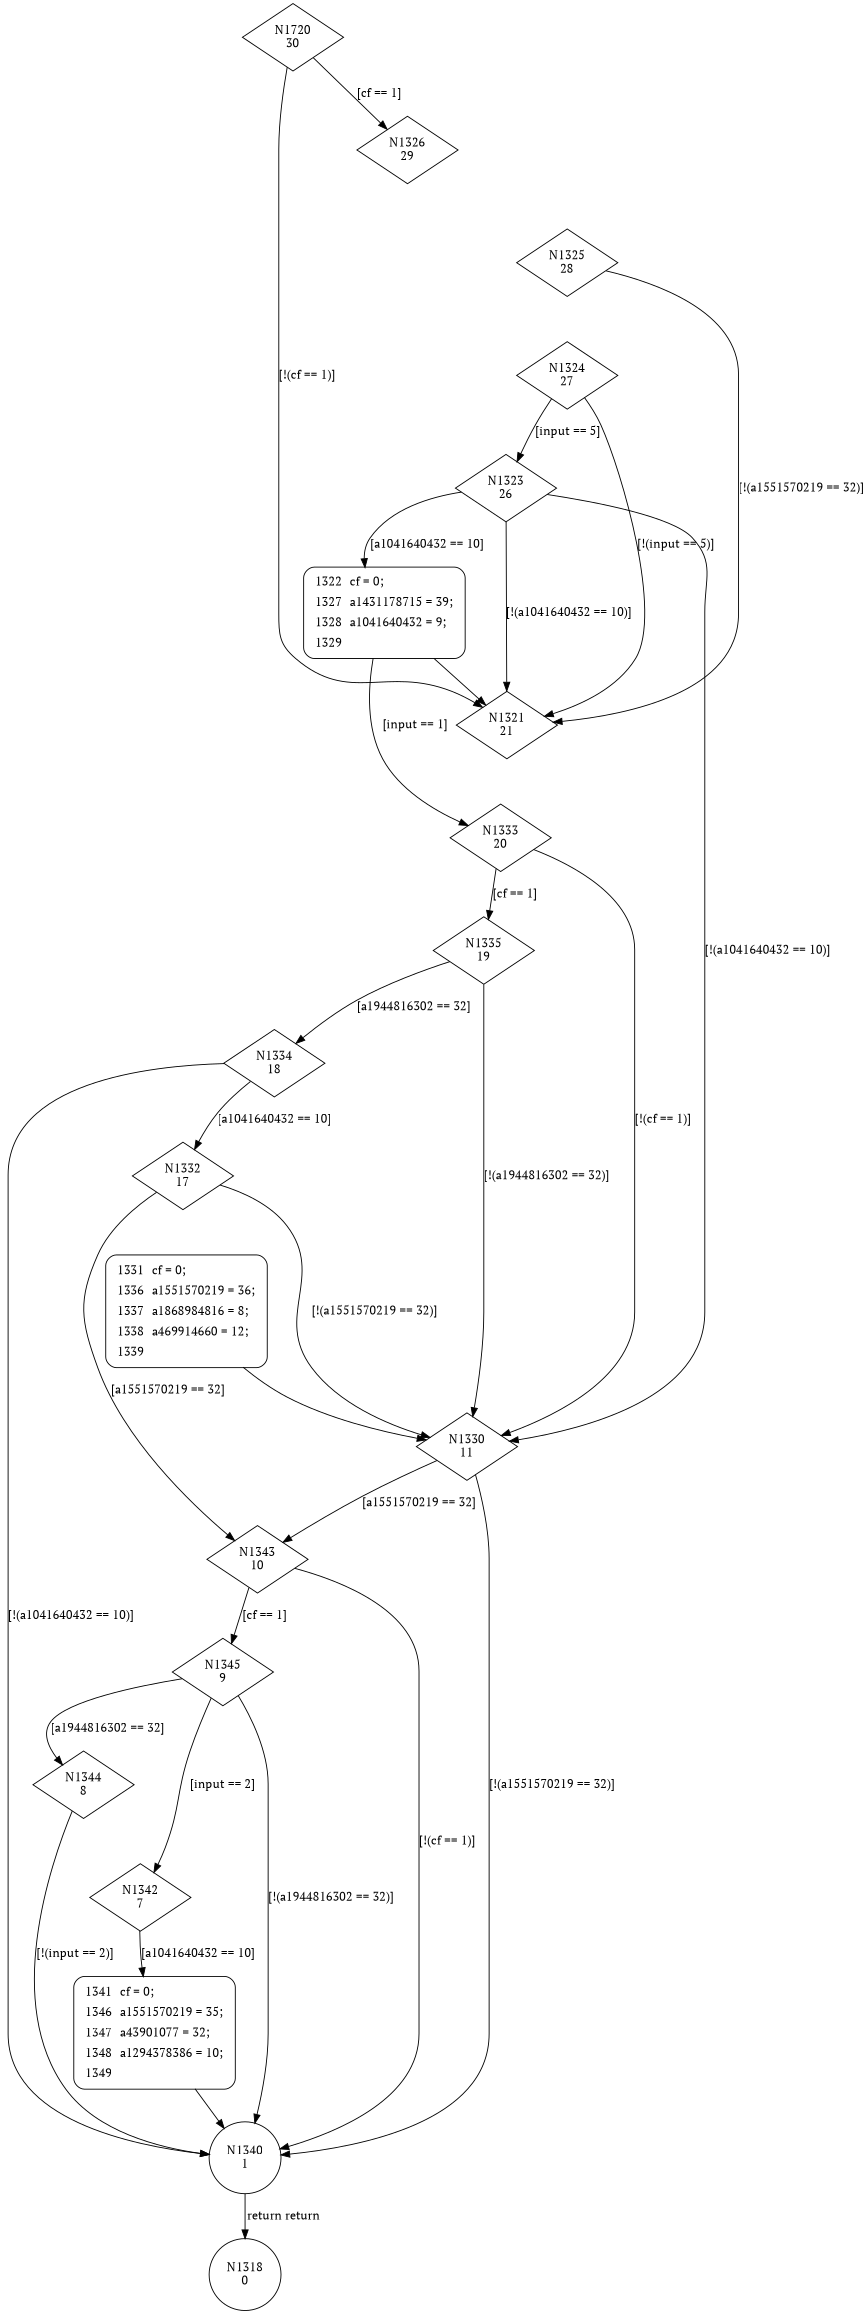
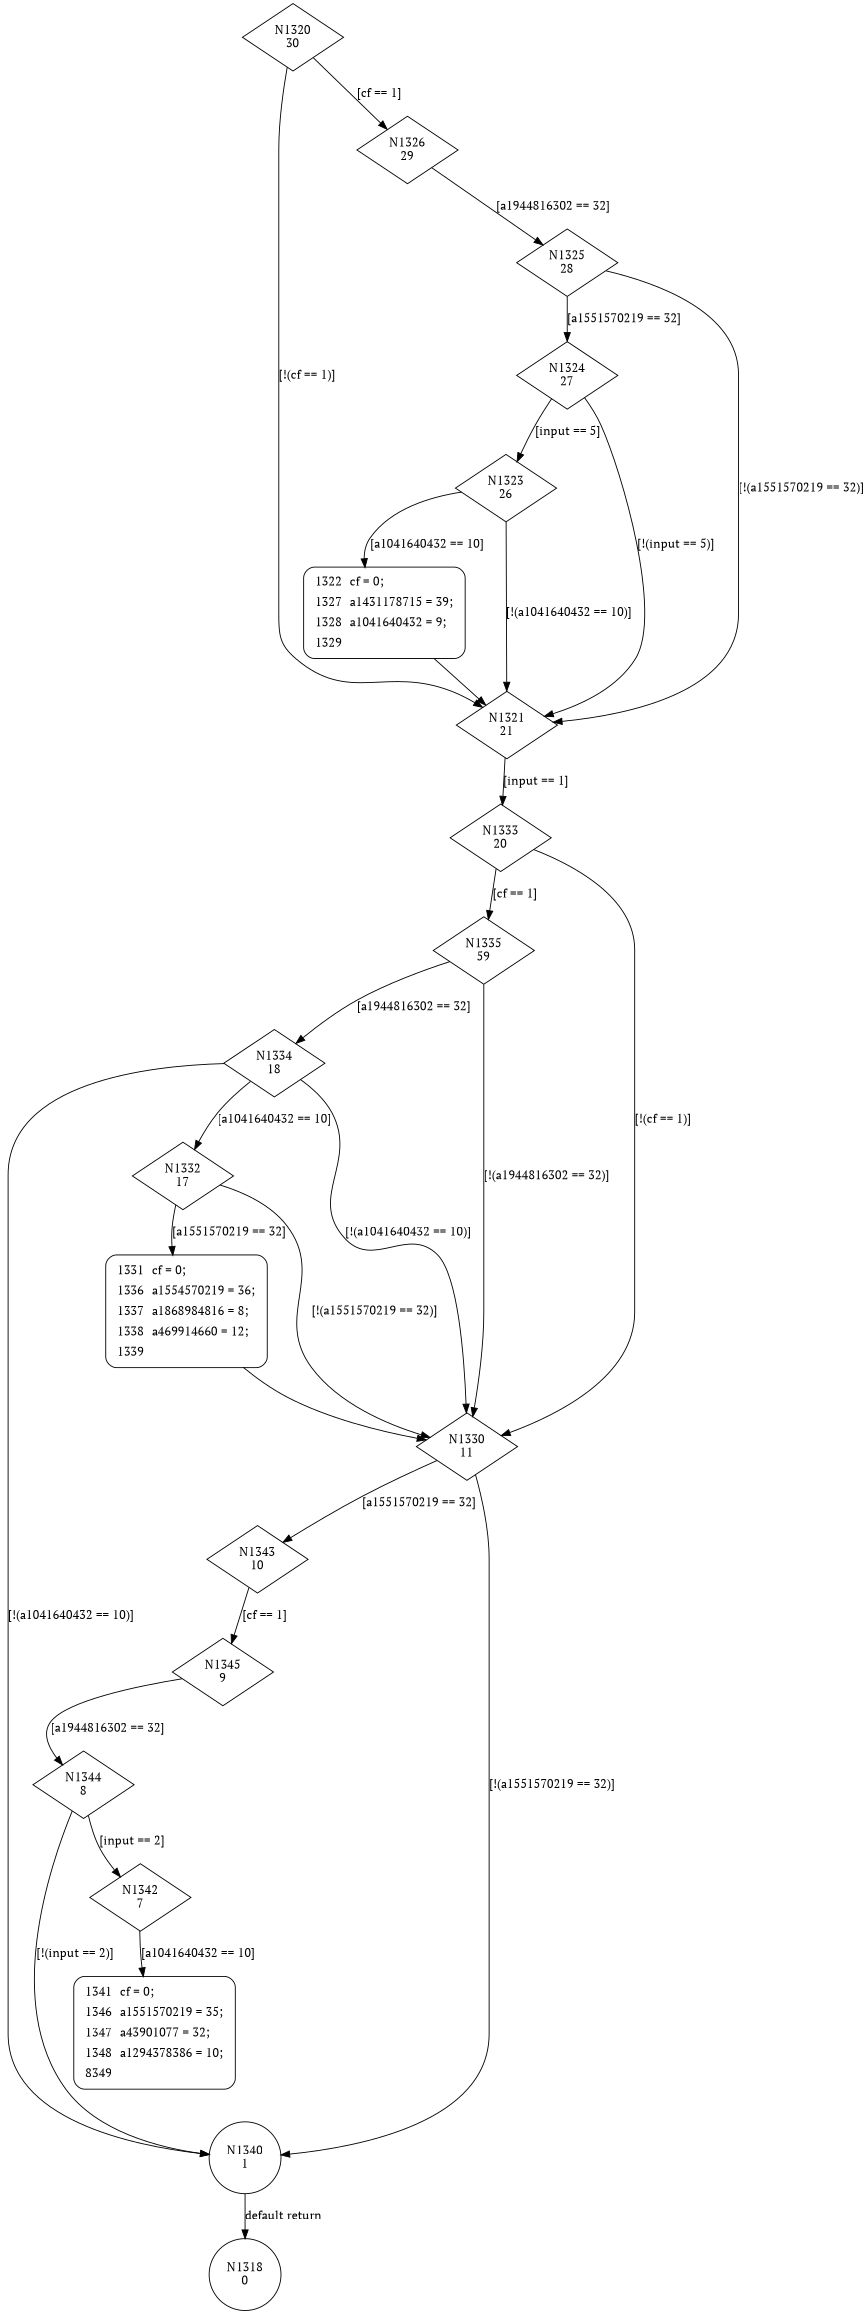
node "N1720 30": label "N1720 30" -> "N1320 30"
edge "N1326 29" -> "N1325 28": added, label "[a1944816302 == 32]"
edge "N1325 28" -> "N1324 27": added, label "[a1551570219 == 32]"
edge "1322" -> "N1333 20": now "N1321 21" -> "N1333 20"
node "N1335 19": label "N1335 19" -> "N1335 59"
edge "N1323 26" -> "N1330 11": now "N1334 18" -> "N1330 11"
node "1331": text "a1551570219 = 36;" -> "a1554570219 = 36;"
edge "N1332 17" -> "N1343 10": now "N1332 17" -> "1331"
edge "N1345 9" -> "N1342 7": now "N1344 8" -> "N1342 7"
edge "N1343 10" -> "N1340 1": removed, label "[!(cf == 1)]"
edge "N1345 9" -> "N1340 1": removed, label "[!(a1944816302 == 32)]"
node "1341": text "1349" -> "8349"
edge "1341" -> "N1340 1": removed
edge "N1340 1" -> "N1318 0": label "return return" -> "default return"
